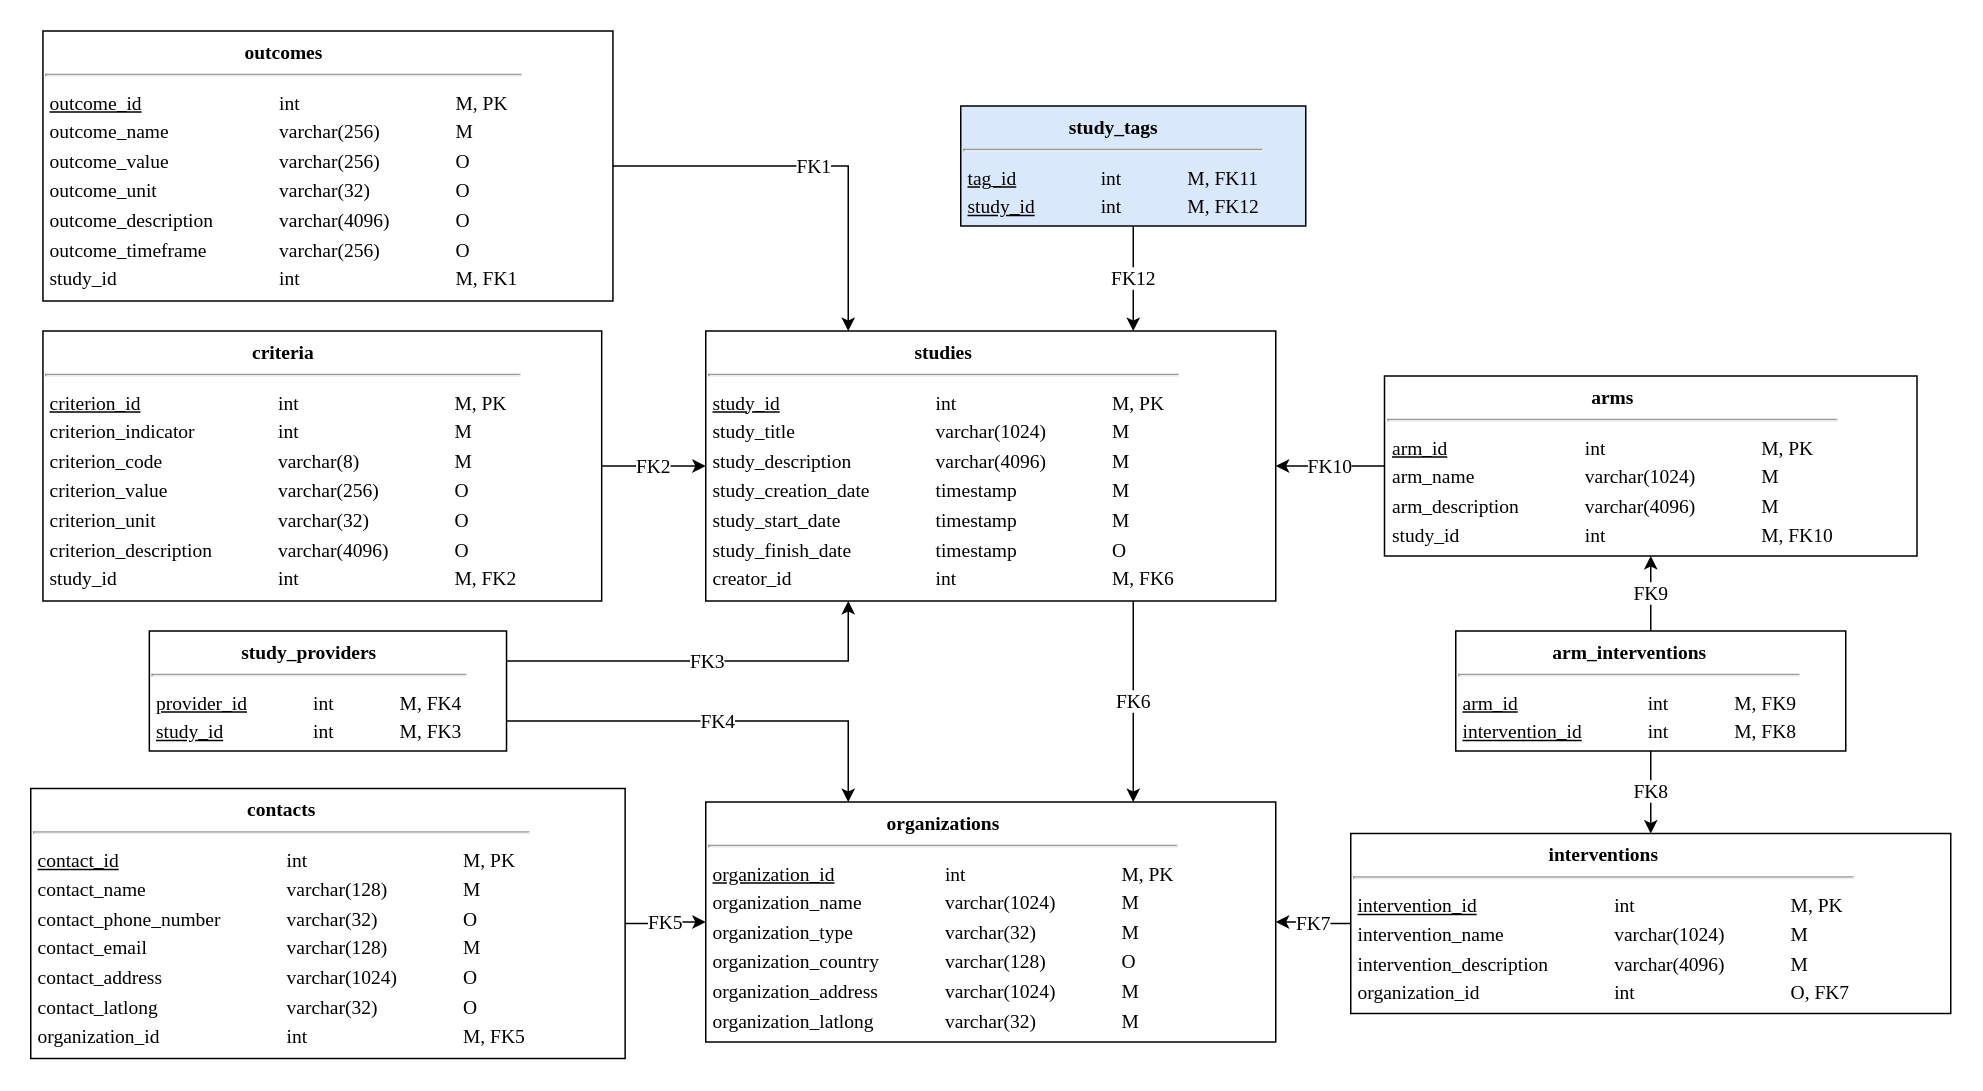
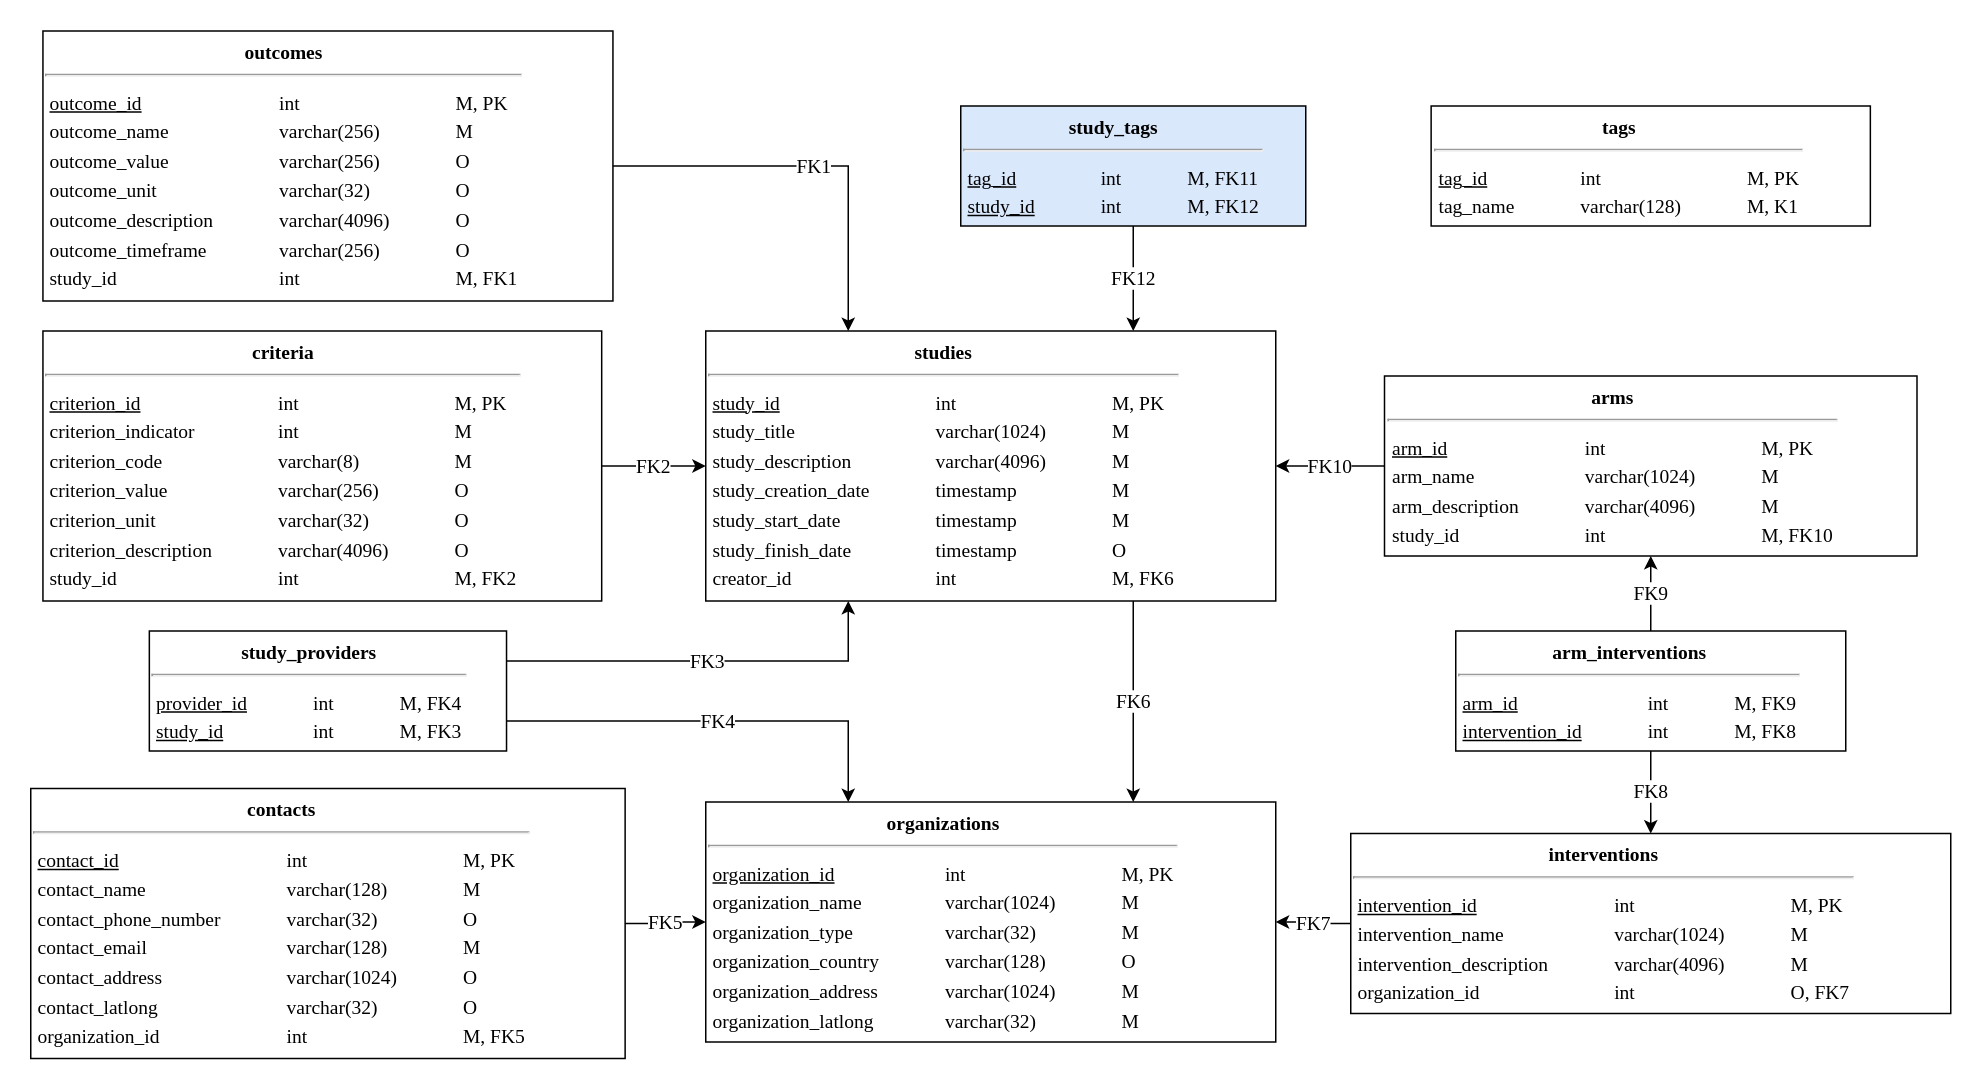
node "tags tag_id int M, PK tag_name varchar(128) M, K1": added
